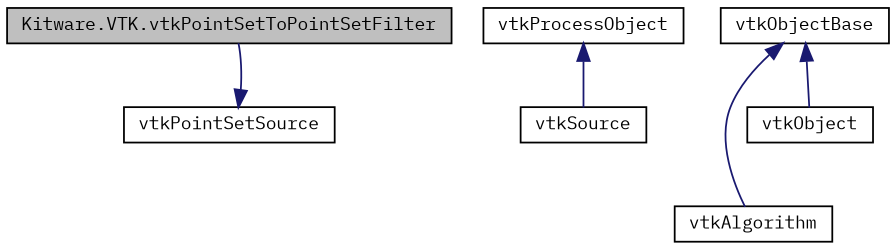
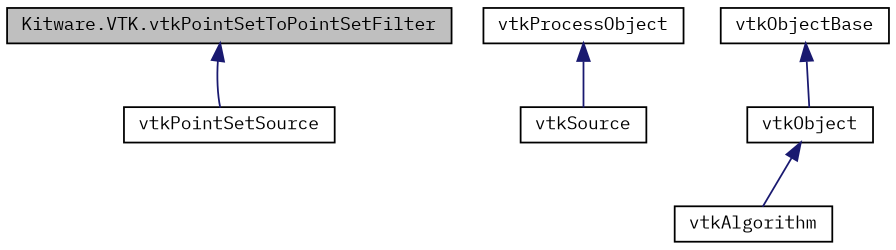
edge "Kitware.VTK.vtkPointSetToPointSetFilter" -> "vtkPointSetSource": reversed
edge "vtkAlgorithm" -> "vtkObjectBase": now "vtkAlgorithm" -> "vtkObject"
